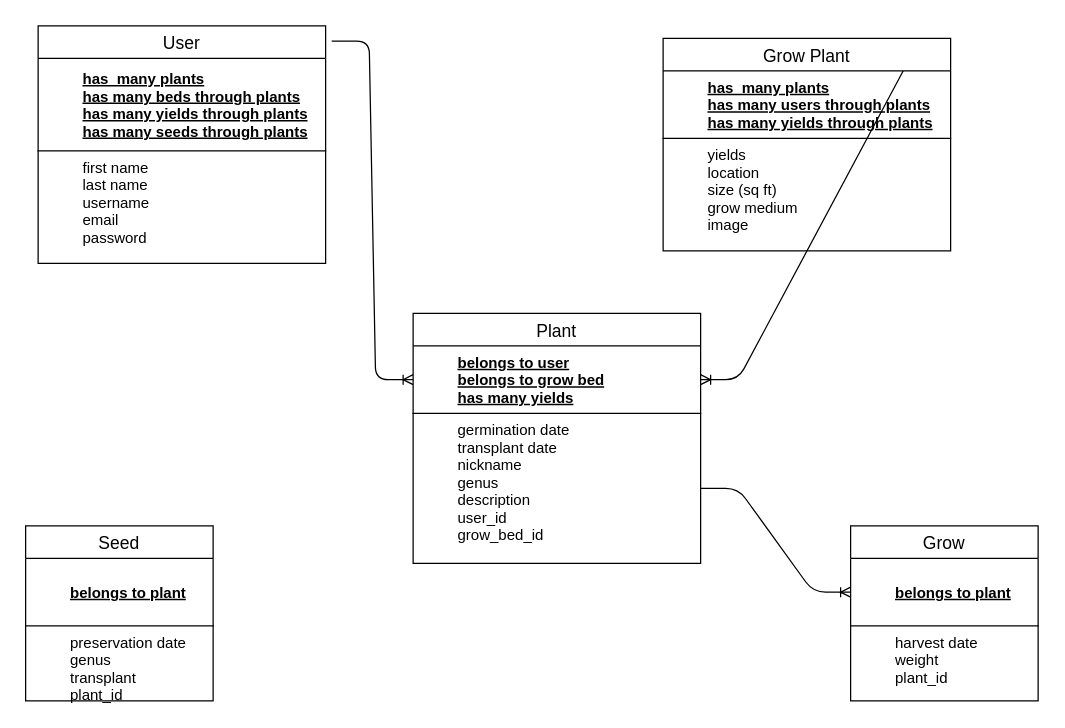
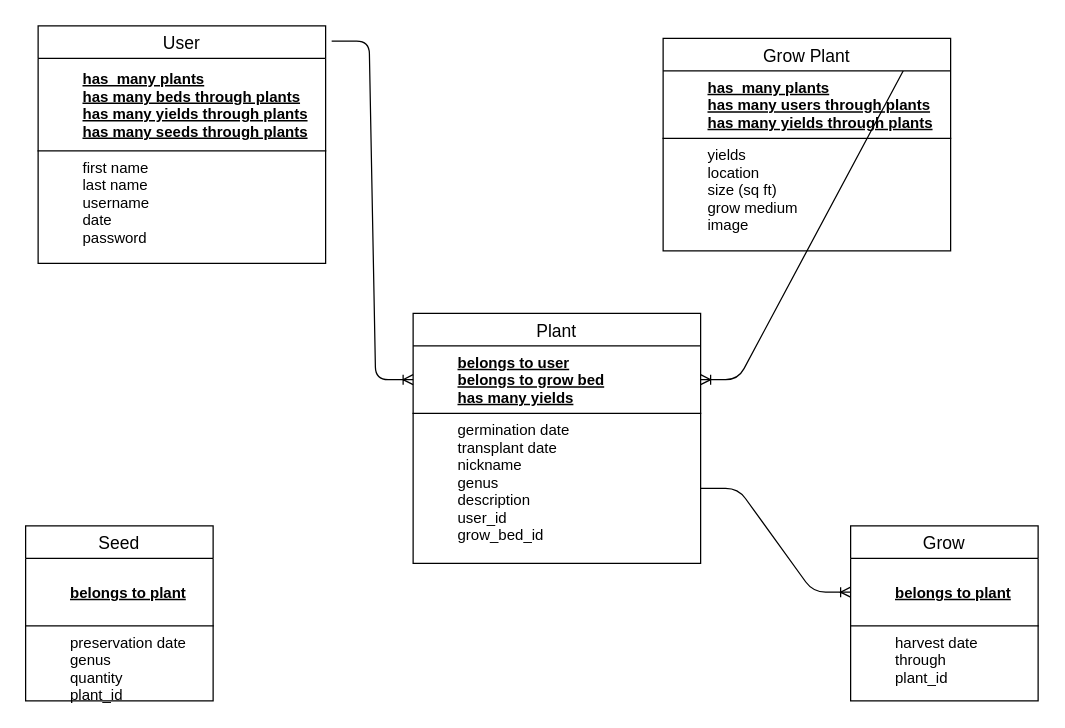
node "first name last name username email password": label "first name last name username email password" -> "first name last name username date password"
node "preservation date genus transplant plant_id": label "preservation date genus transplant plant_id" -> "preservation date genus quantity plant_id"
node "harvest date weight plant_id": label "harvest date weight plant_id" -> "harvest date through plant_id"
